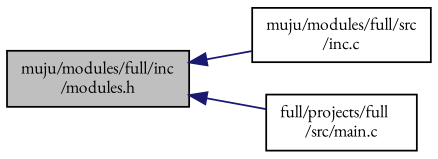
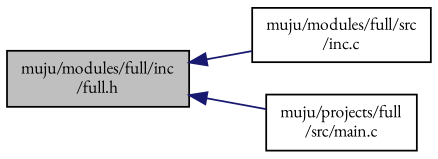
node "muju/modules/full/inc /modules.h": label "muju/modules/full/inc /modules.h" -> "muju/modules/full/inc /full.h"
node "full/projects/full /src/main.c": label "full/projects/full /src/main.c" -> "muju/projects/full /src/main.c"
